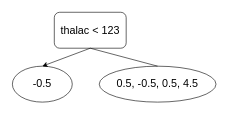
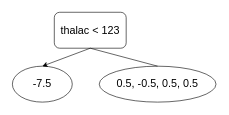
node "-0.5": label "-0.5" -> "-7.5"
node "0.5, -0.5, 0.5, 4.5": label "0.5, -0.5, 0.5, 4.5" -> "0.5, -0.5, 0.5, 0.5"
